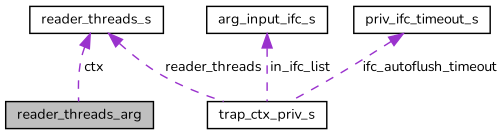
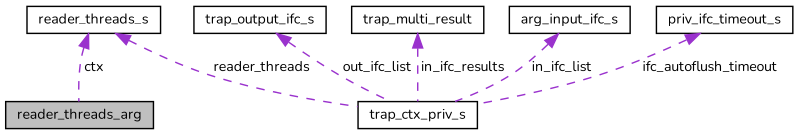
node "trap_output_ifc_s": added
node "trap_multi_result": added
